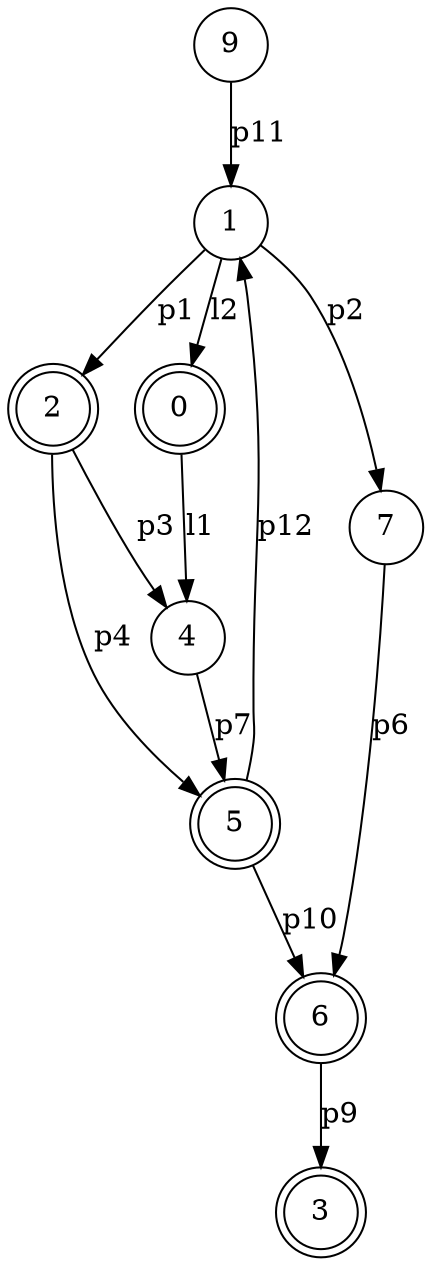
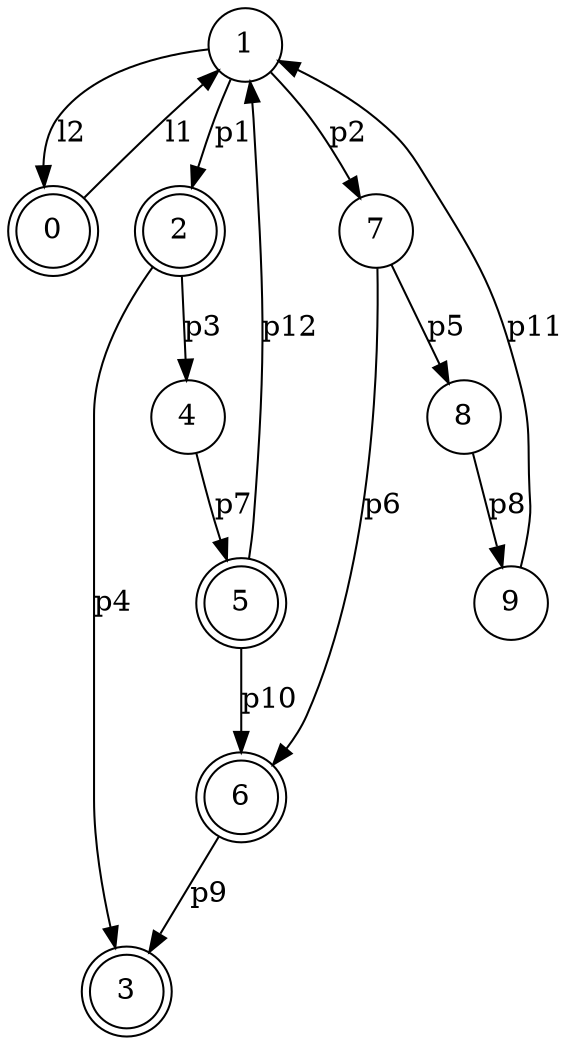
node "8": added
edge "0" -> "4": now "0" -> "1"
edge "2" -> "5": now "2" -> "3"
